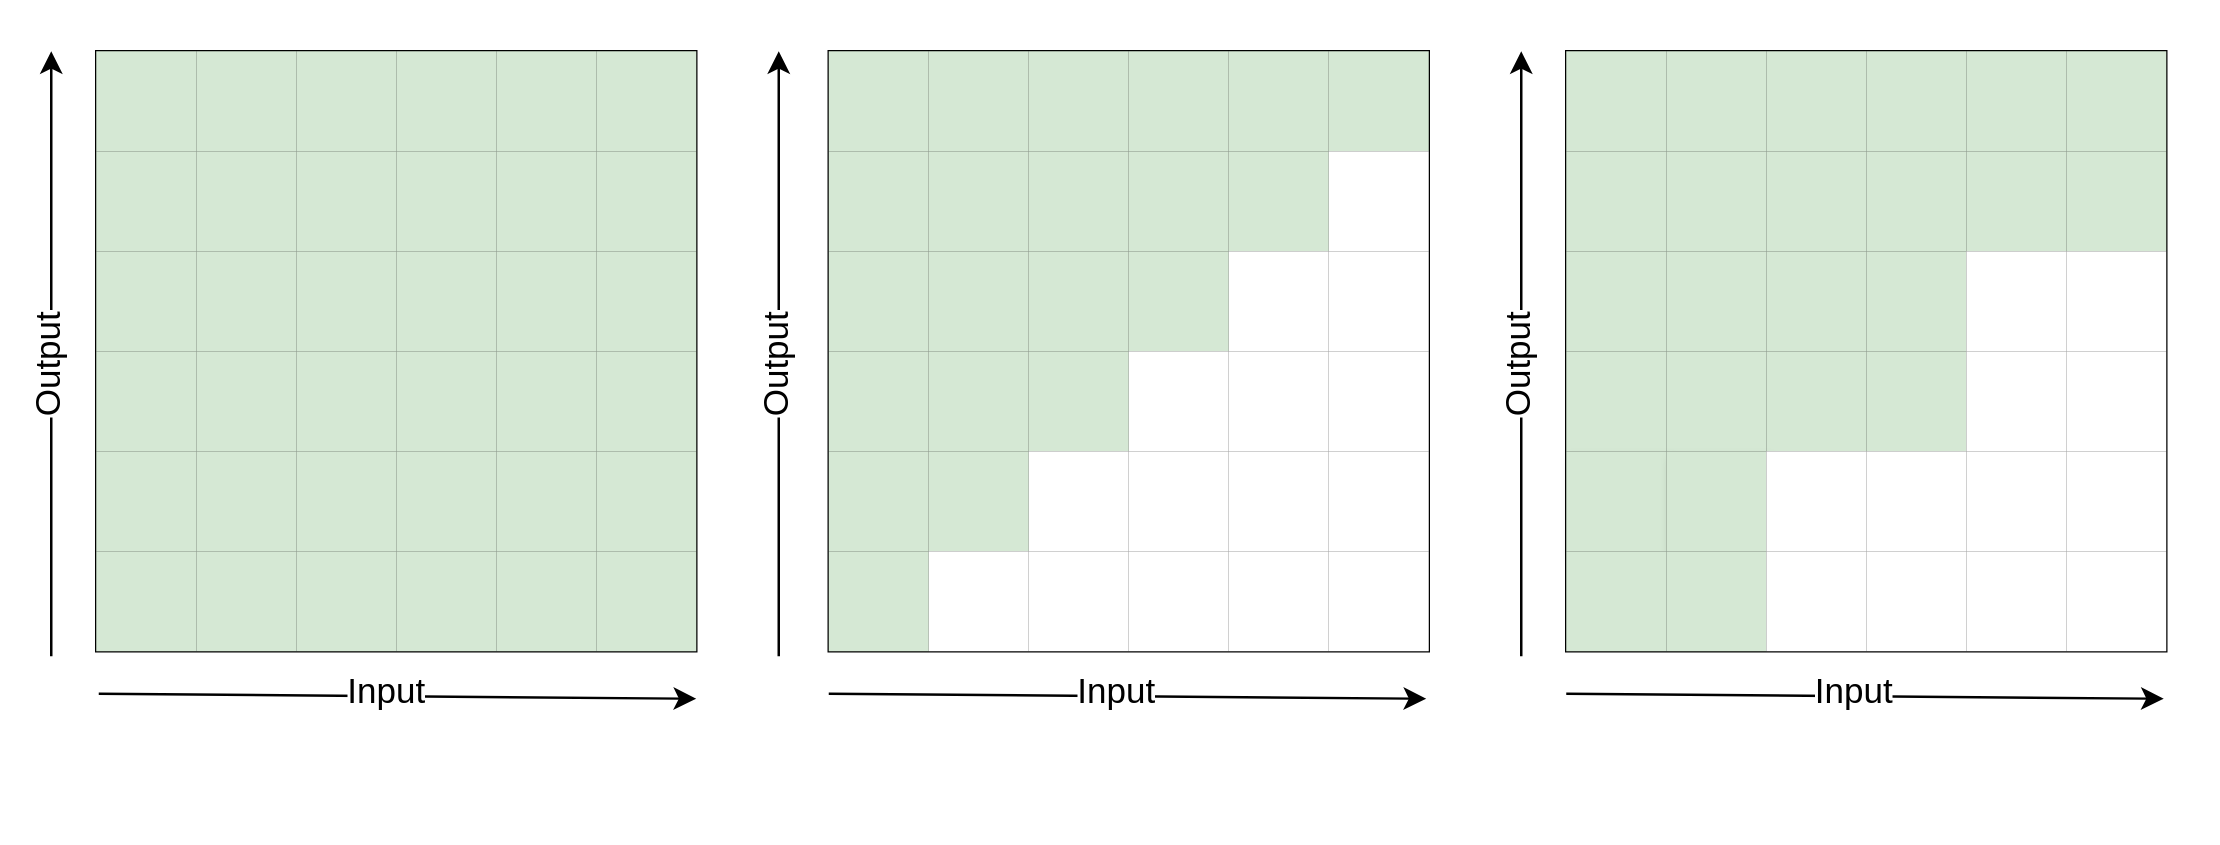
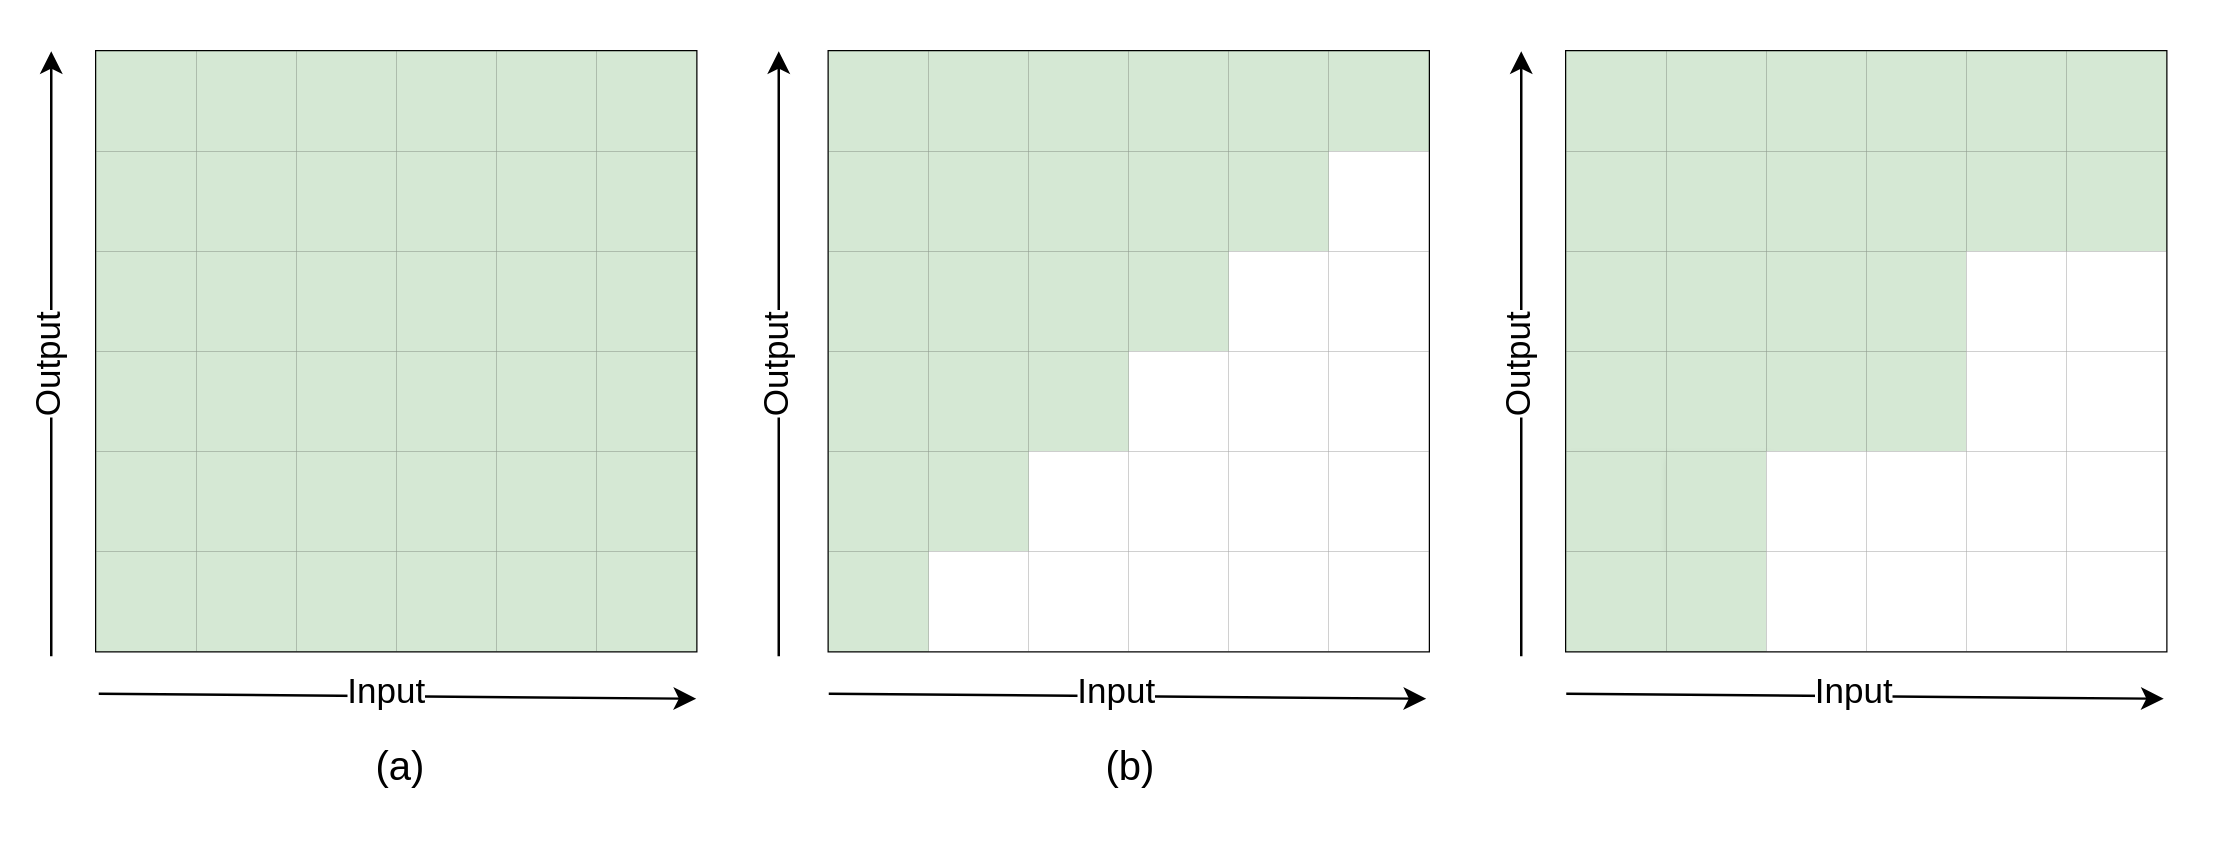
node "(a)": added
node "(b)": added
